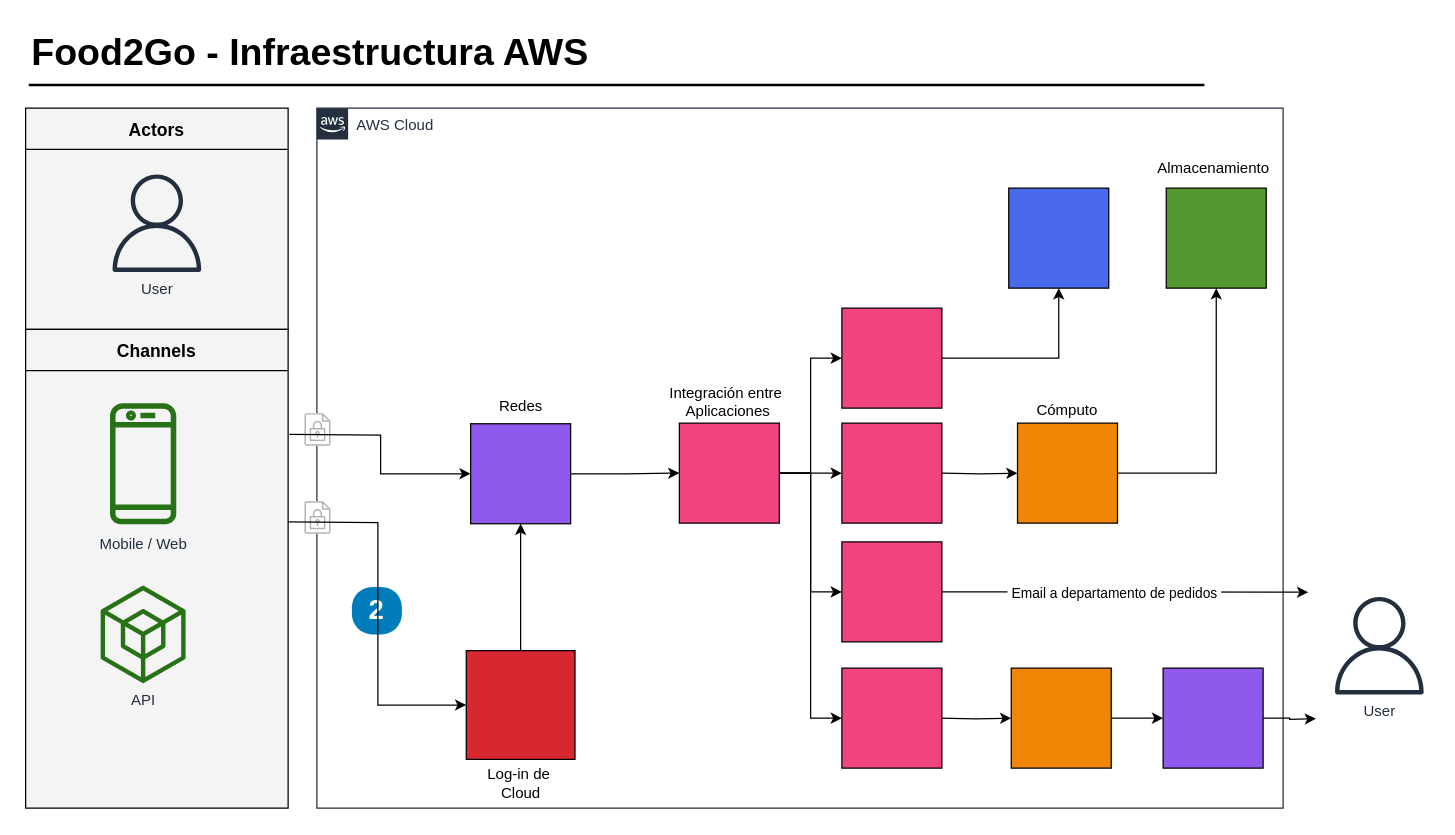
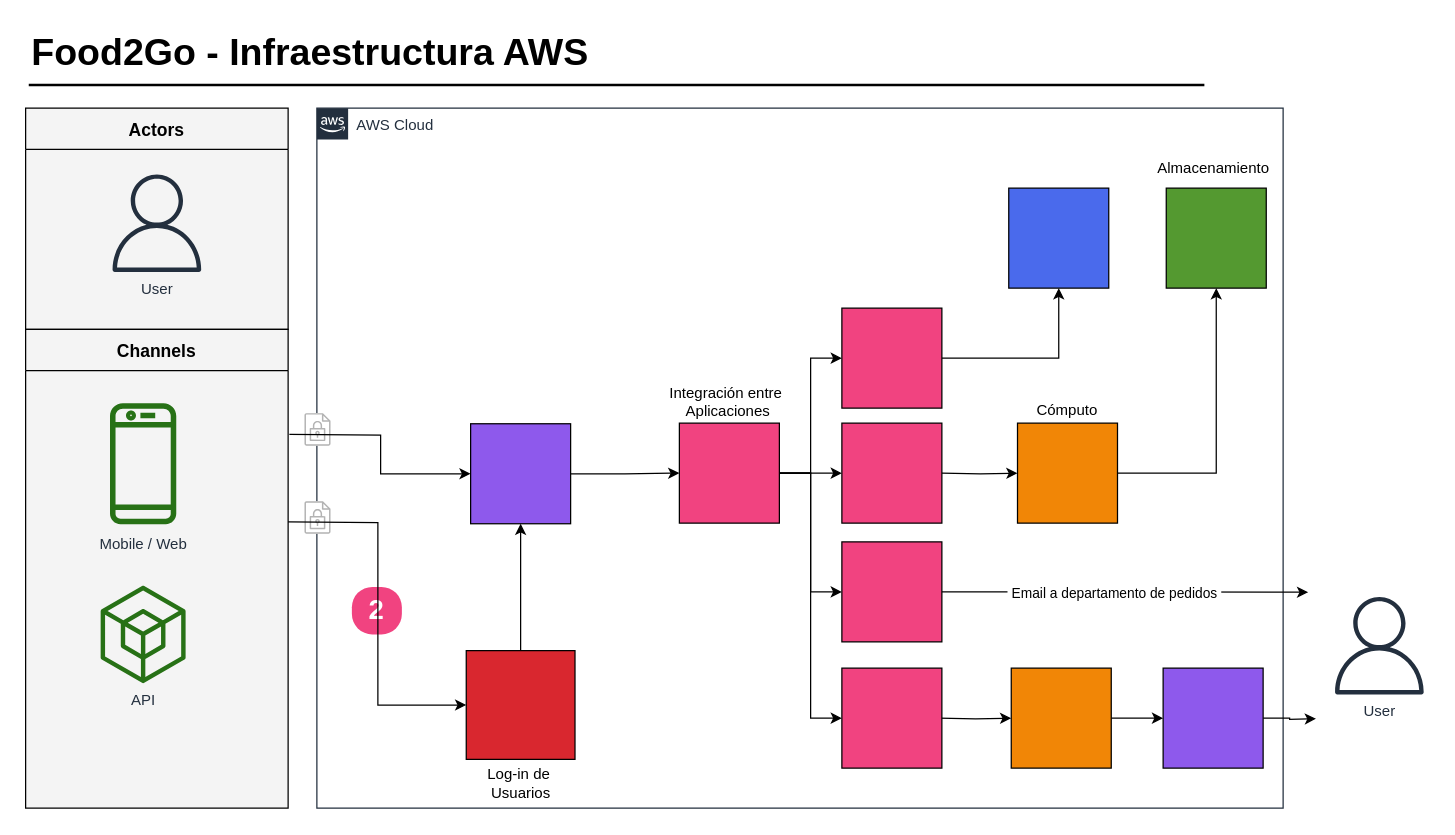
node "Redes": removed
node "2": fillcolor #007cbd -> #f14380
node "Log-in de Cloud": label "Log-in de Cloud" -> "Log-in de Usuarios"
